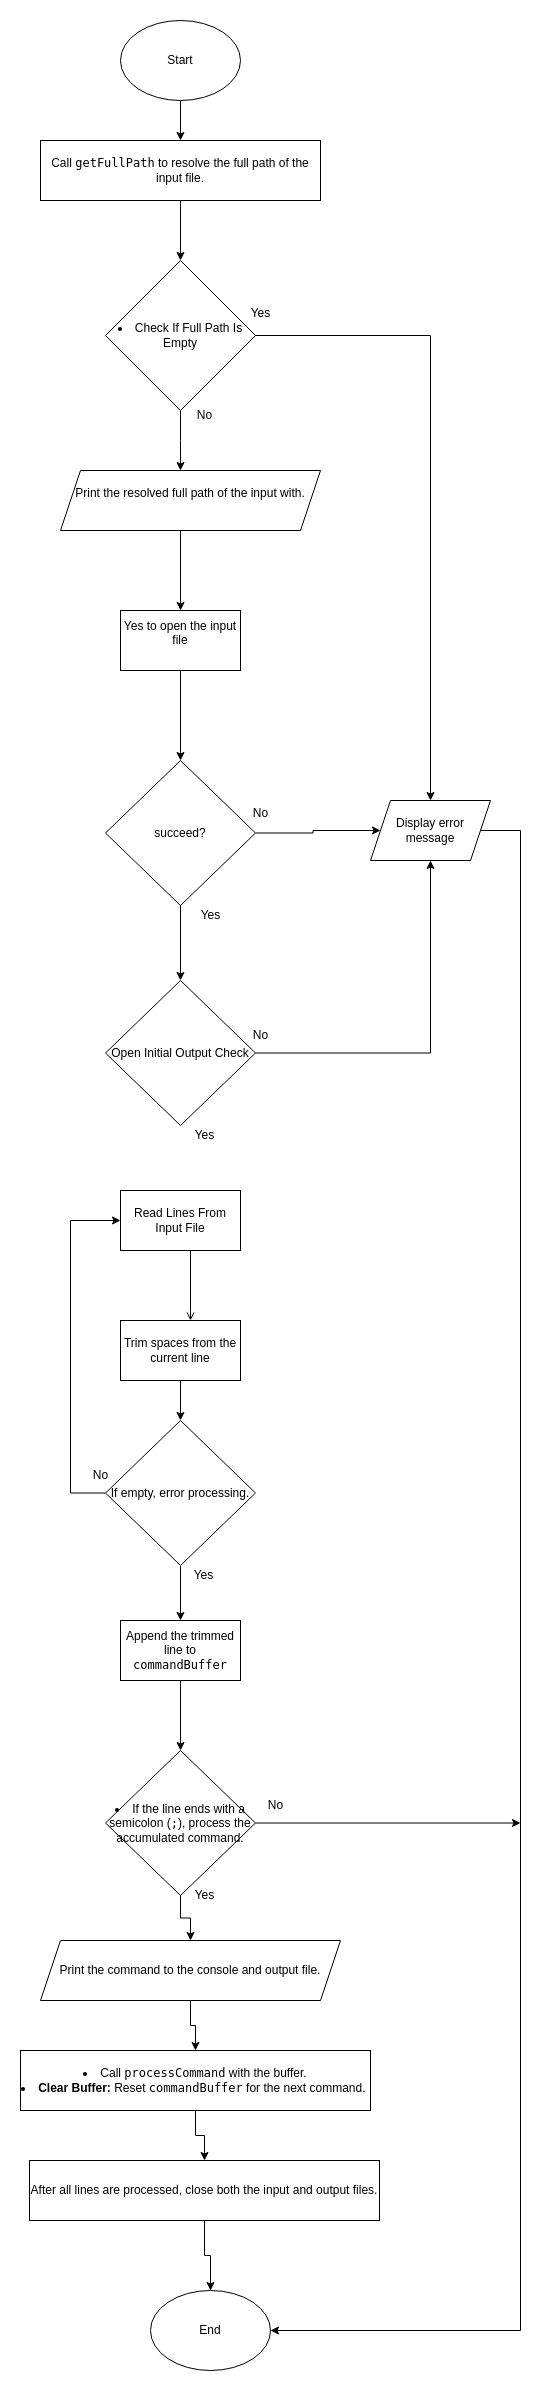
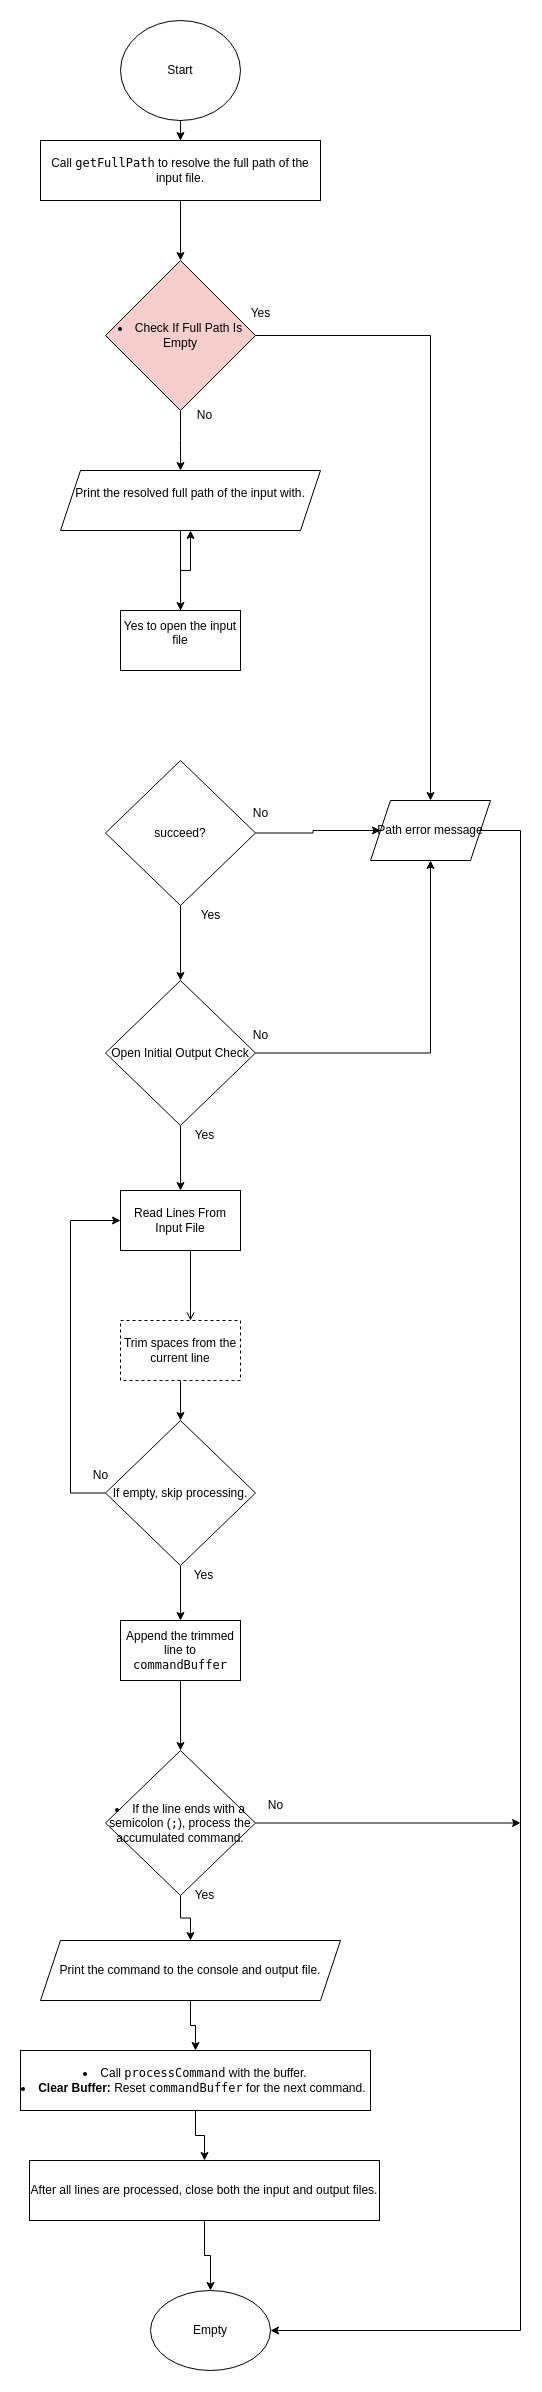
node "Start": size 120x80 -> 120x100
node "Check If Full Path Is Empty": fillcolor #ffffff -> #f8cecc
edge "Yes to open the input file" -> "succeed?": now "Yes to open the input file" -> "Print the resolved full path of the input with."
node "Display error message": label "Display error message" -> "Path error message"
edge "Open Initial Output Check" -> "Read Lines From Input File": added
node "Trim spaces from the current line": style solid -> dashed
node "If empty, error processing.": label "If empty, error processing." -> "If empty, skip processing."
node "End": label "End" -> "Empty"
